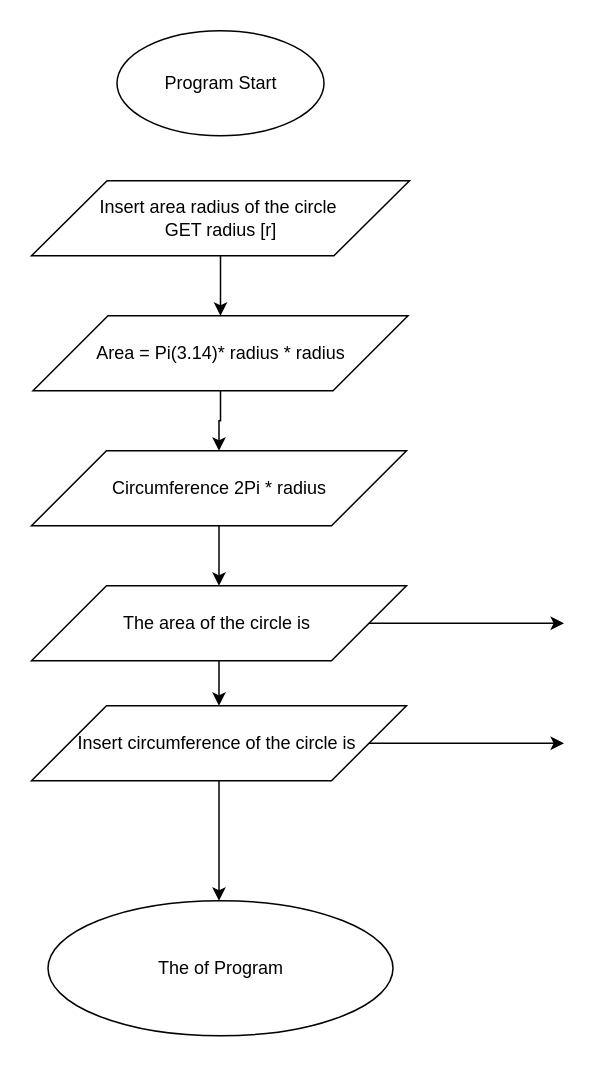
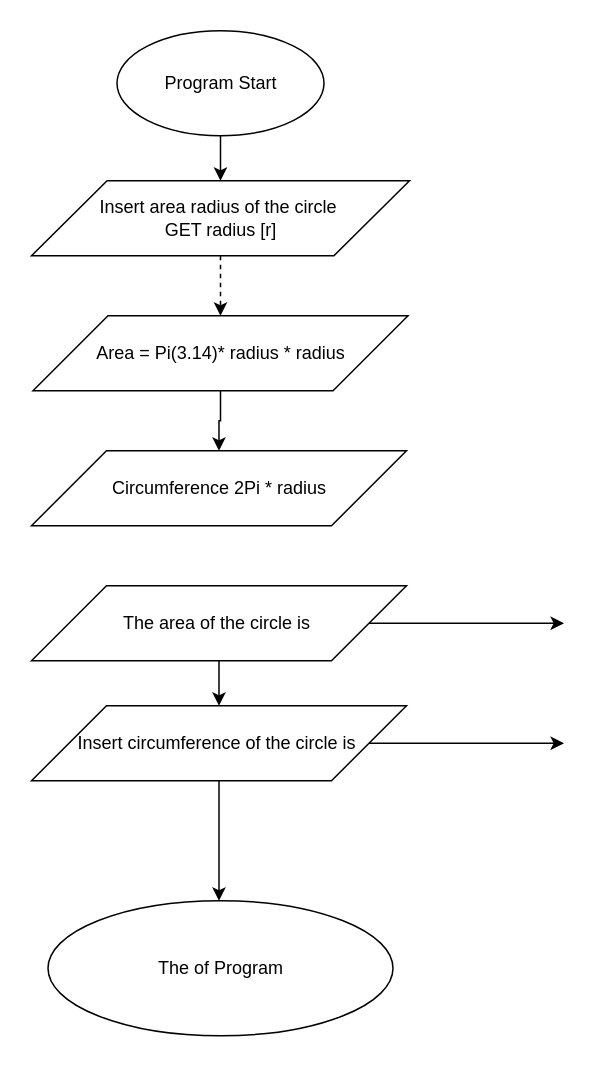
edge "Program Start" -> "Insert area radius of the circle GET radius [r]": added
edge "Insert area radius of the circle GET radius [r]" -> "Area = Pi(3.14)* radius * radius": style solid -> dashed
edge "Circumference 2Pi * radius" -> "The area of the circle is": removed
